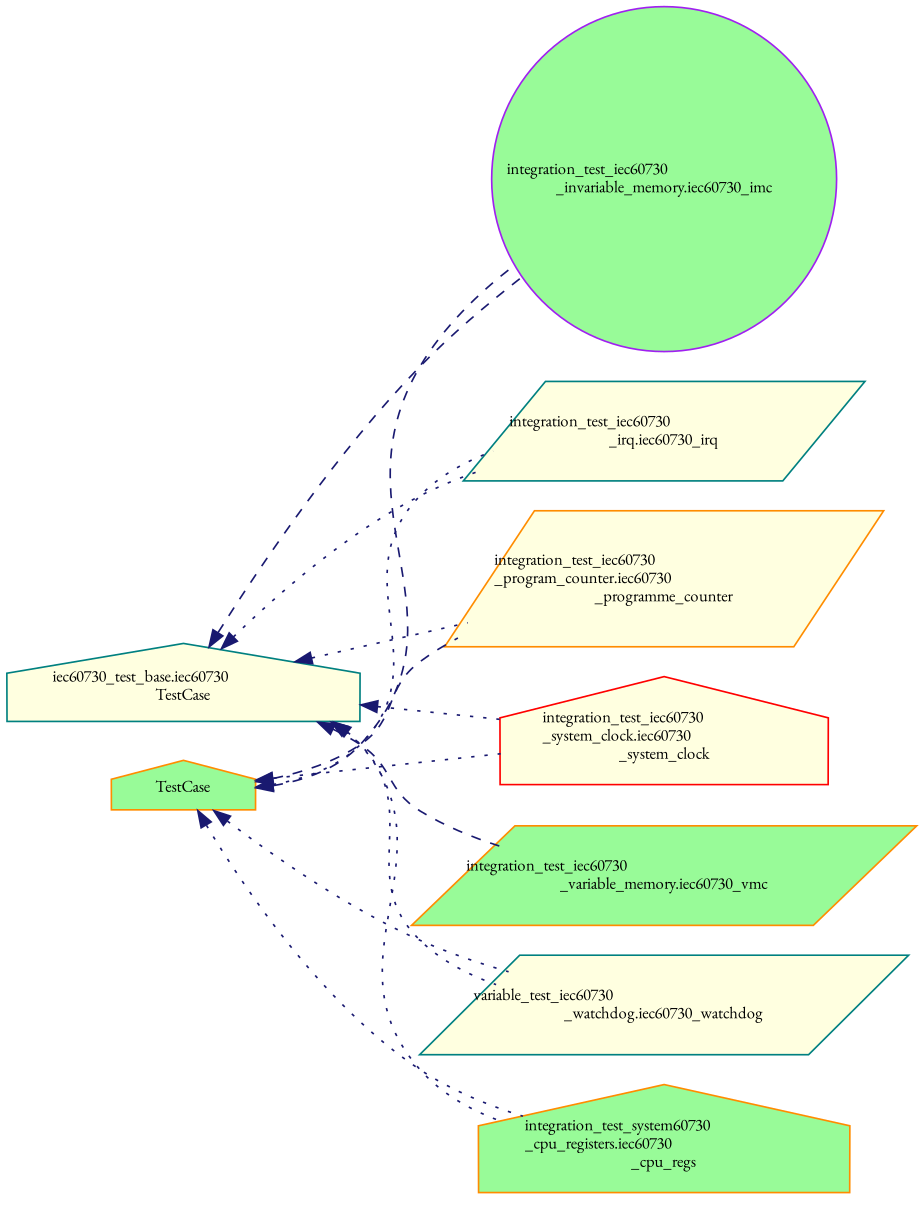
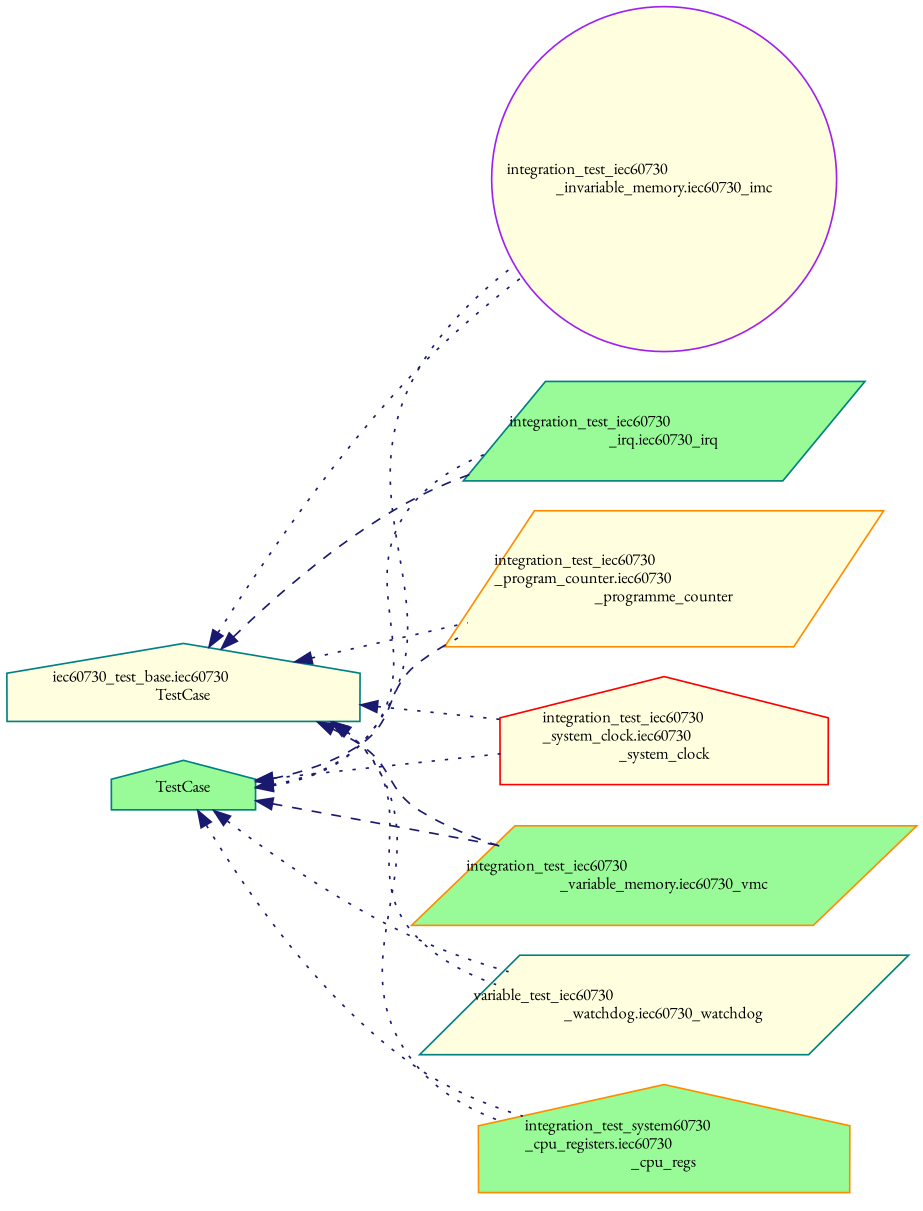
node "integration_test_iec60730 _invariable_memory.iec60730_imc": fillcolor palegreen -> lightyellow
node "integration_test_iec60730 _irq.iec60730_irq": fillcolor lightyellow -> palegreen
edge "integration_test_iec60730 _invariable_memory.iec60730_imc" -> "iec60730_test_base.iec60730 TestCase": style dashed -> dotted
edge "integration_test_iec60730 _irq.iec60730_irq" -> "iec60730_test_base.iec60730 TestCase": style dotted -> dashed
edge "integration_test_iec60730 _invariable_memory.iec60730_imc" -> "TestCase": style dashed -> dotted
node "TestCase": color darkorange -> teal
edge "integration_test_iec60730 _variable_memory.iec60730_vmc" -> "TestCase": added
